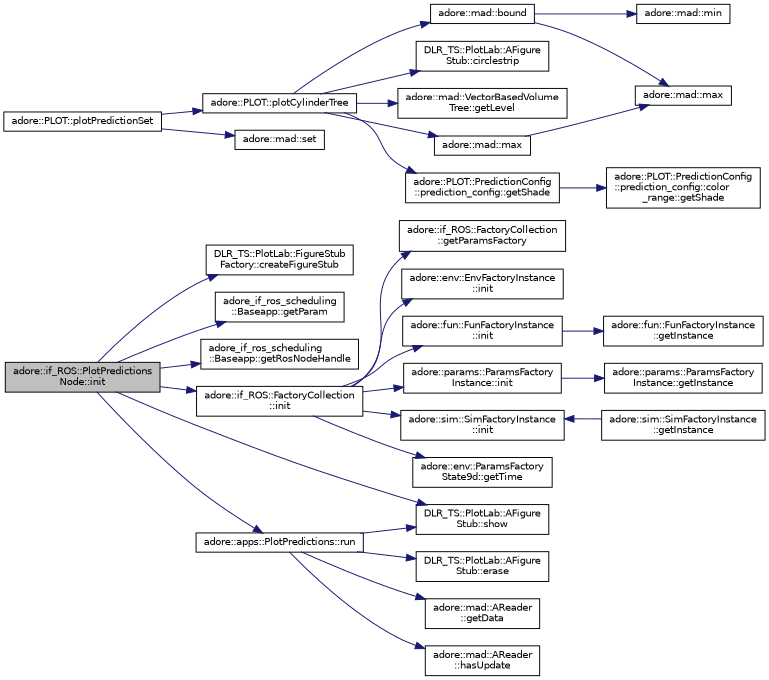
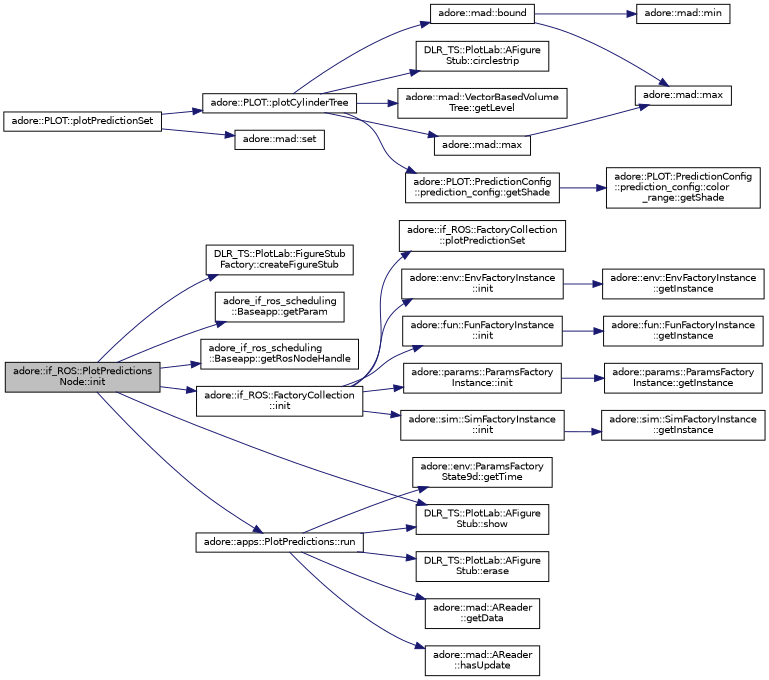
node "adore::if_ROS::FactoryCollection ::getParamsFactory": label "adore::if_ROS::FactoryCollection ::getParamsFactory" -> "adore::if_ROS::FactoryCollection ::plotPredictionSet"
node "adore::env::EnvFactoryInstance ::getInstance": added
edge "adore::sim::SimFactoryInstance ::getInstance" -> "adore::sim::SimFactoryInstance ::init": reversed
edge "adore::if_ROS::FactoryCollection ::init" -> "adore::env::ParamsFactory State9d::getTime": now "adore::apps::PlotPredictions::run" -> "adore::env::ParamsFactory State9d::getTime"
